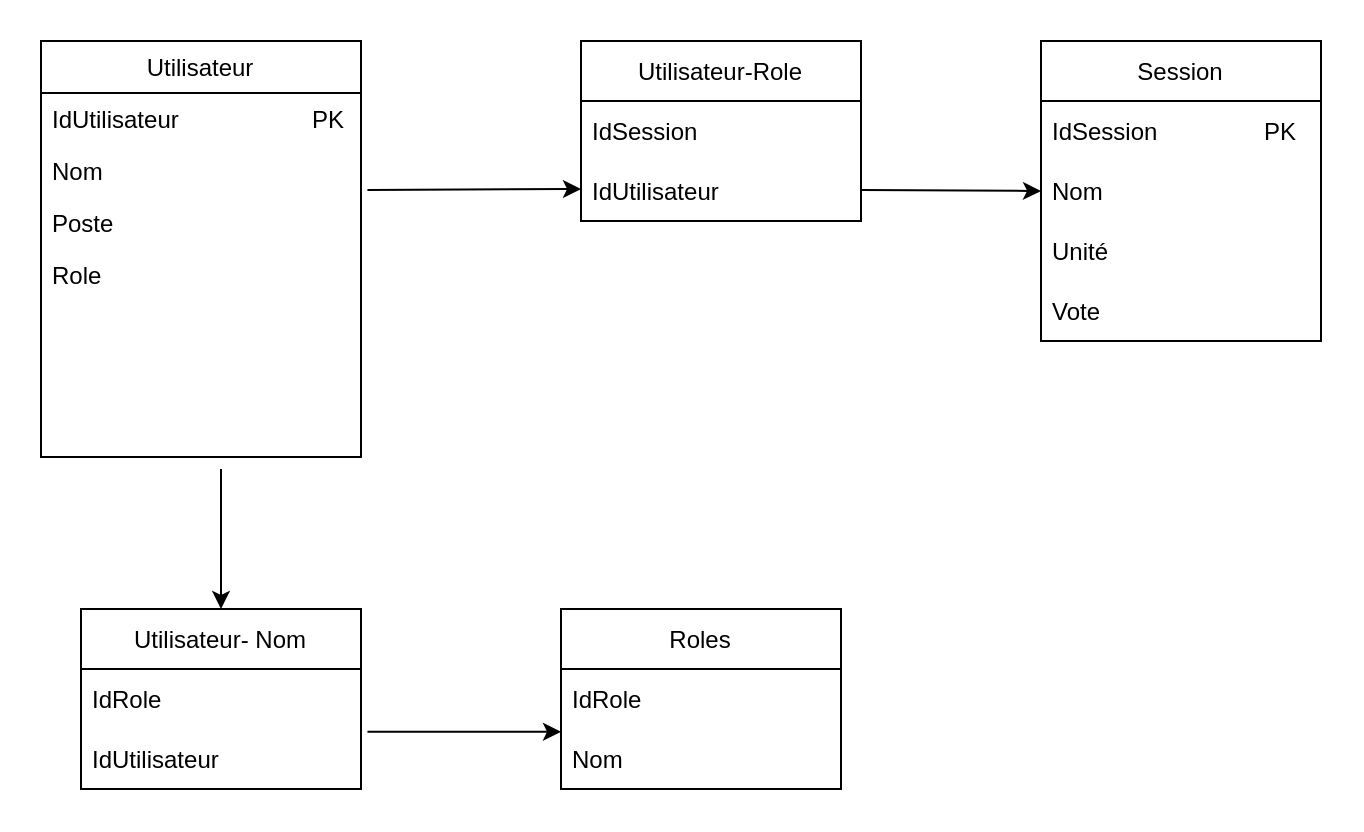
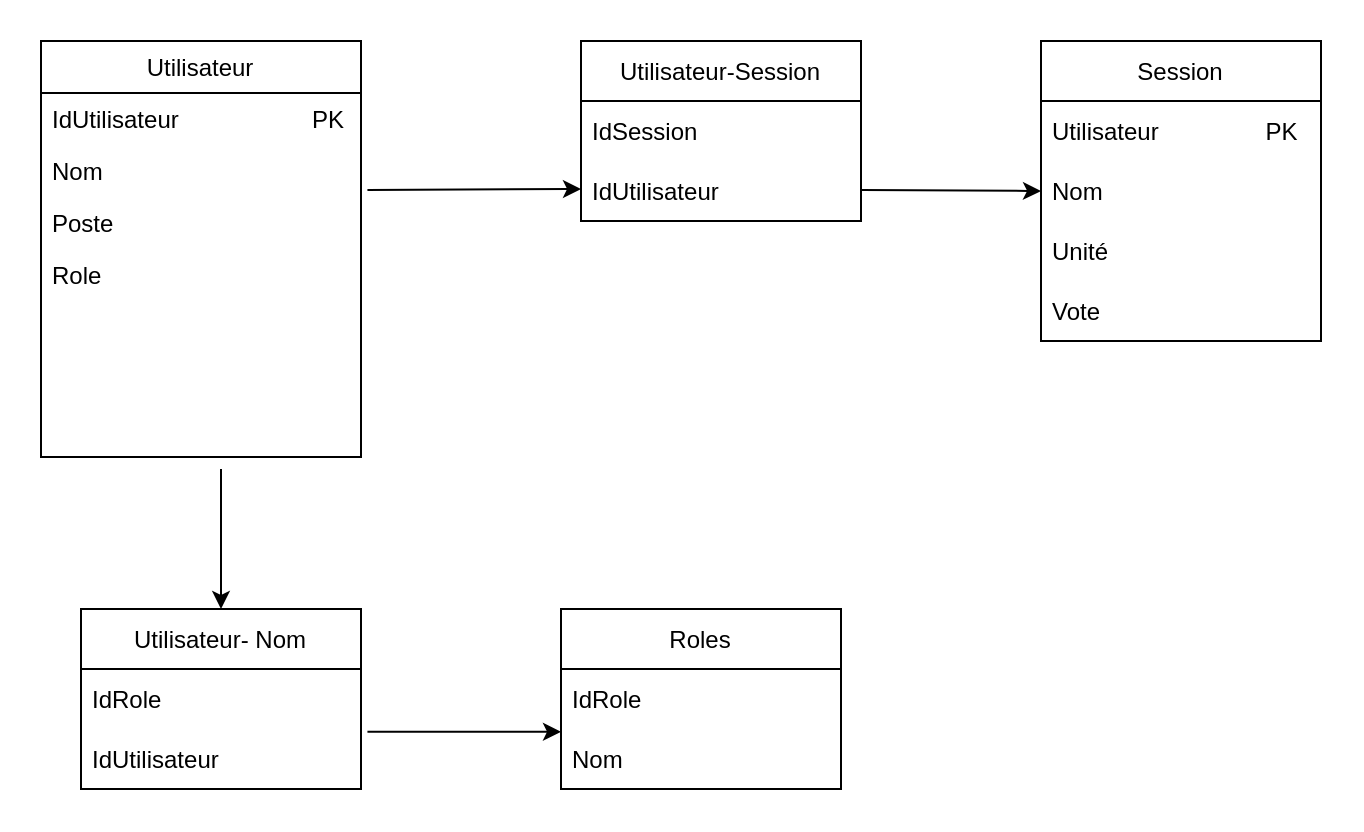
node "Utilisateur-Role": label "Utilisateur-Role" -> "Utilisateur-Session"
node "IdSession PK": label "IdSession PK" -> "Utilisateur PK"
